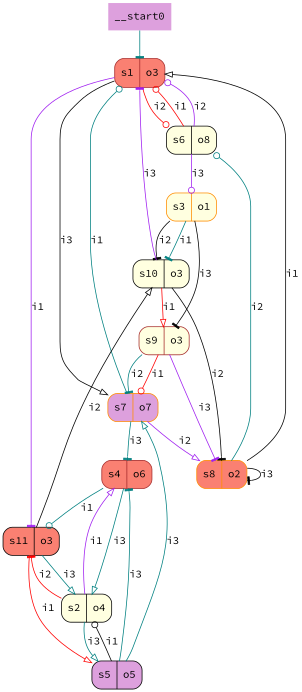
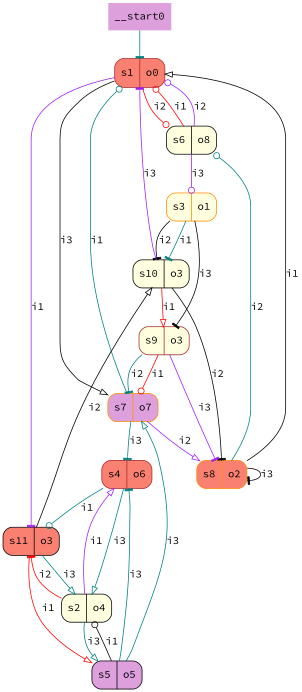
node "s1": text "o3" -> "o0"
